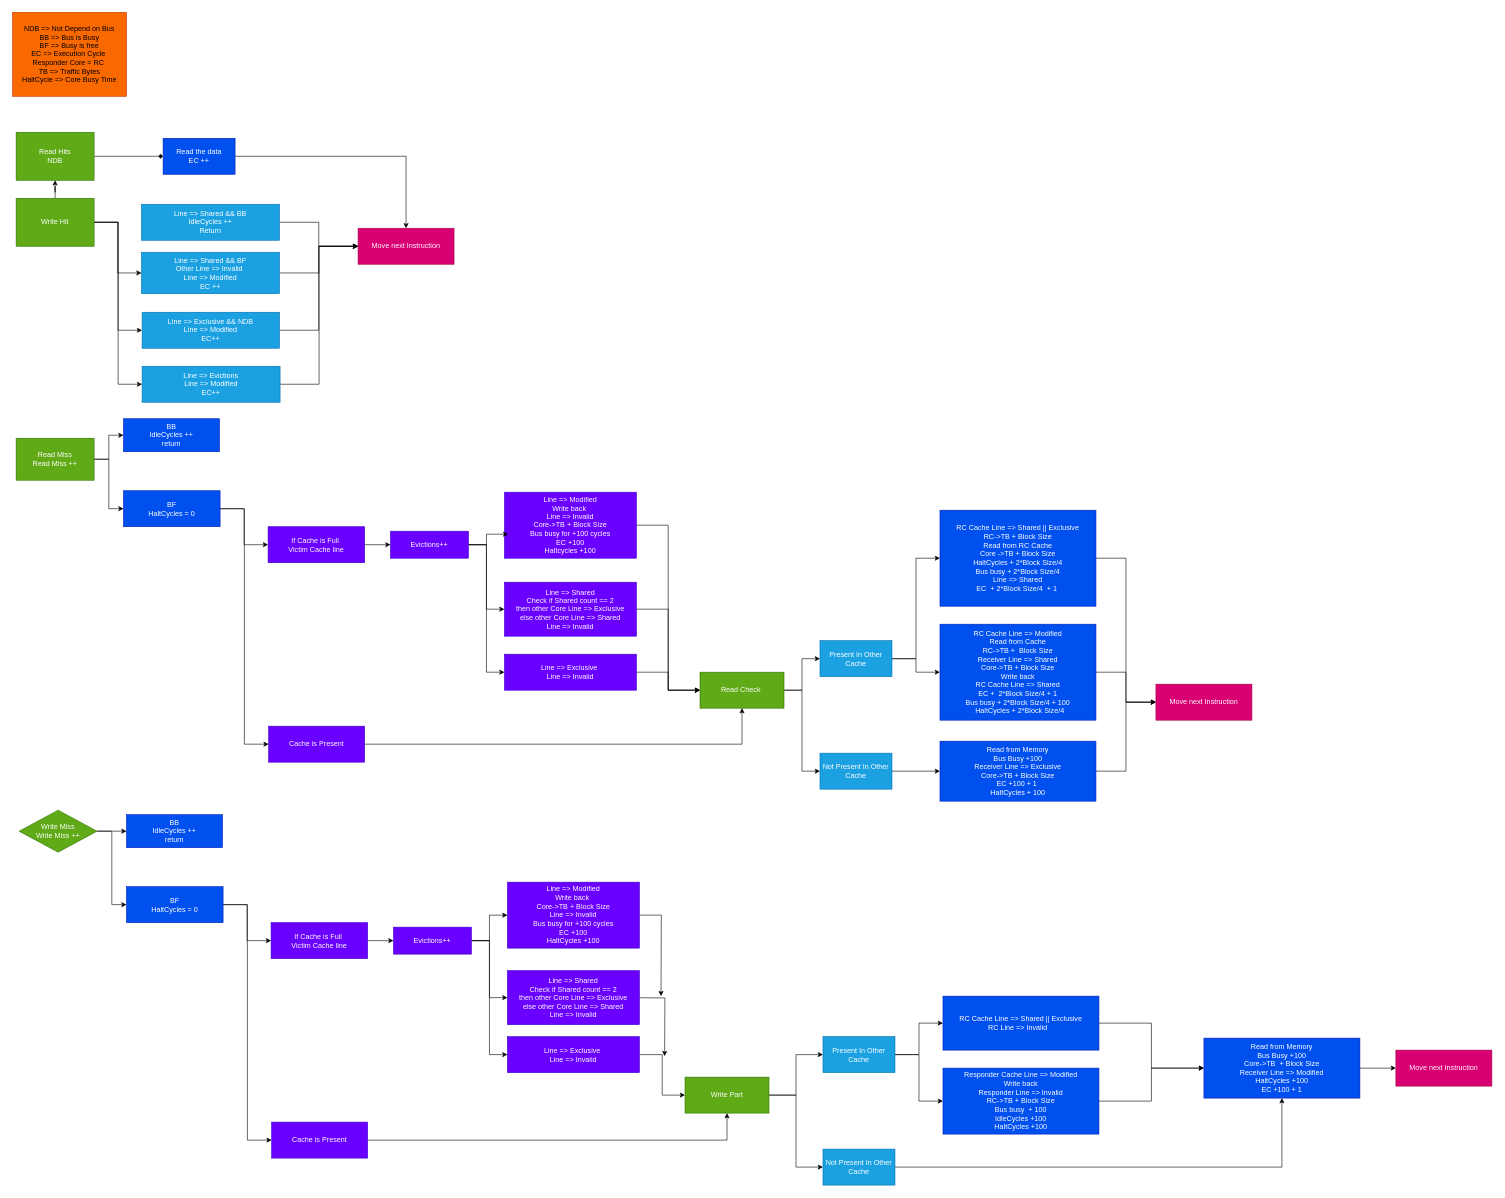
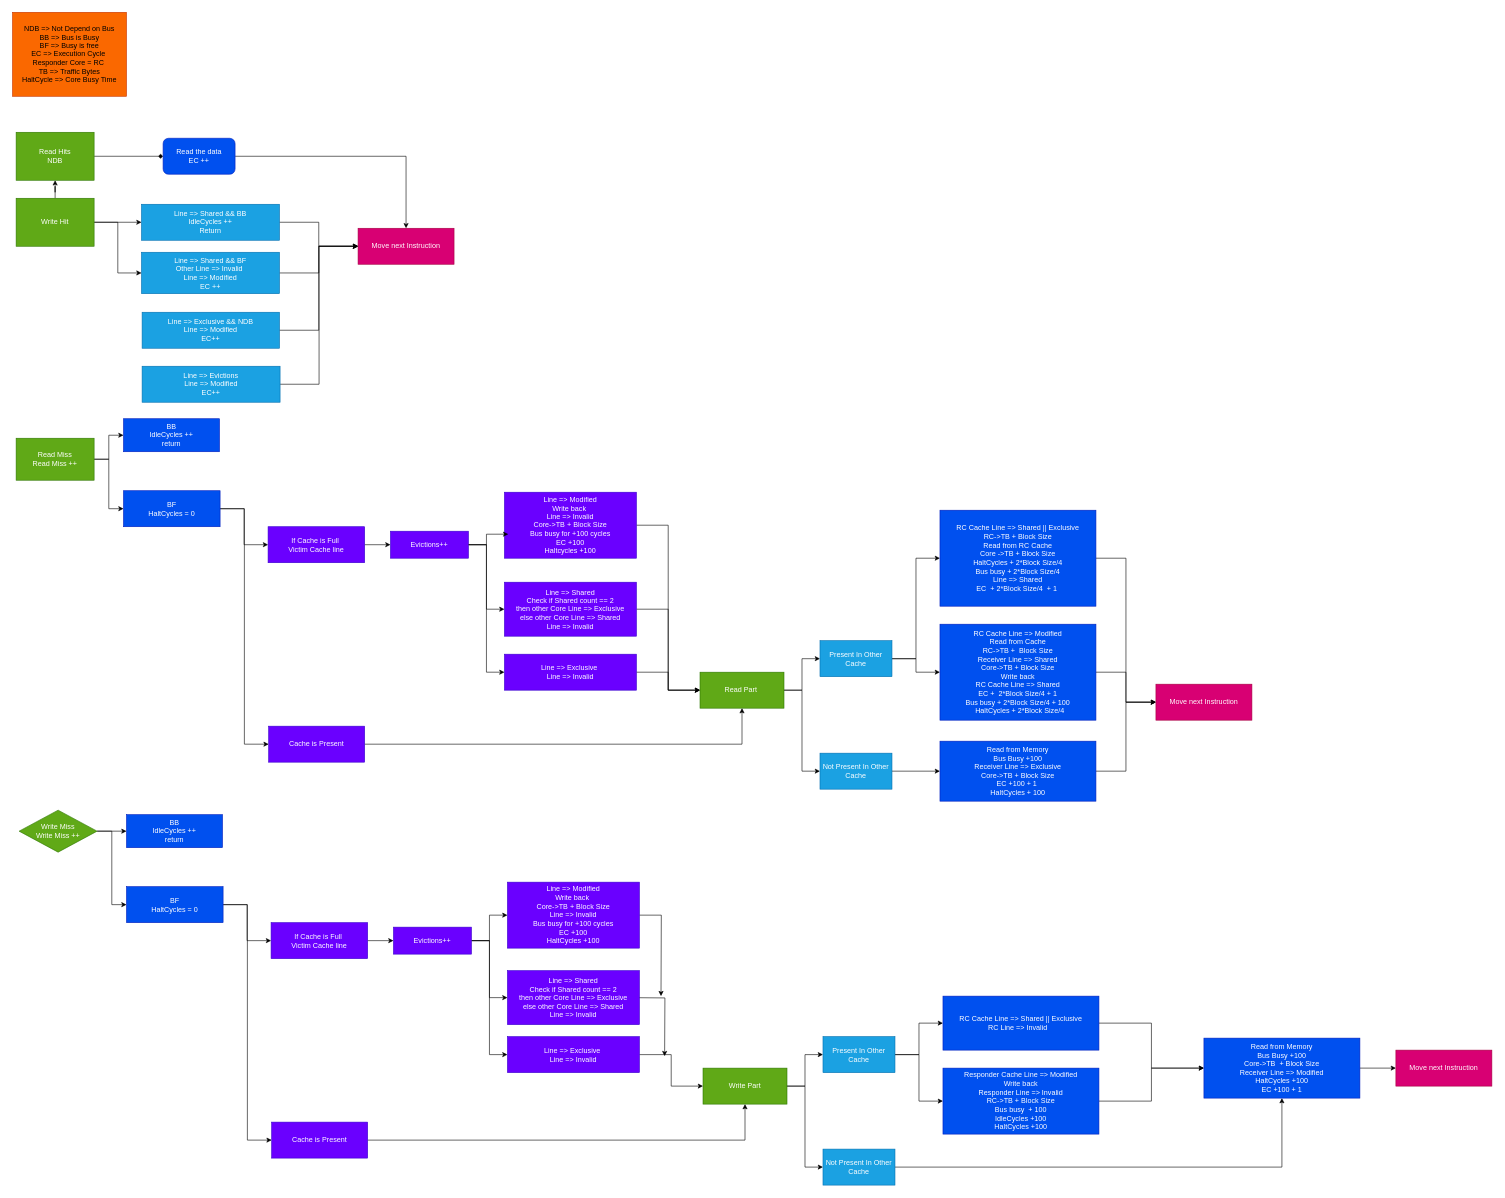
node "Read the data EC ++": shape rectangle -> rounded rectangle
edge "Write Hit" -> "Line => Exclusive && NDB Line => Modified EC++": now "Write Hit" -> "Line => Shared && BB IdleCycles ++ Return"
edge "Write Hit" -> "Line => Evictions Line => Modified EC++": removed
node "Read Check": label "Read Check" -> "Read Part"
node "Write Part": moved (727, 1095) -> (745, 1086)
